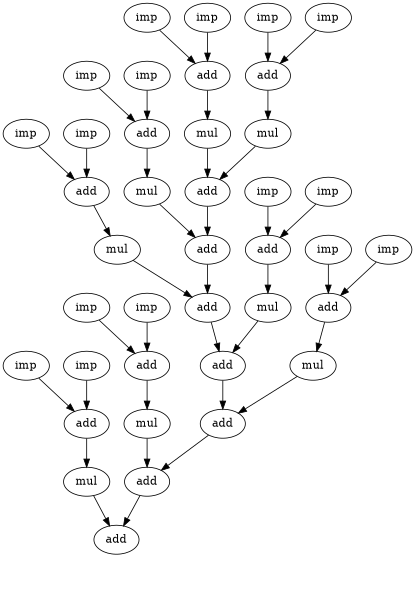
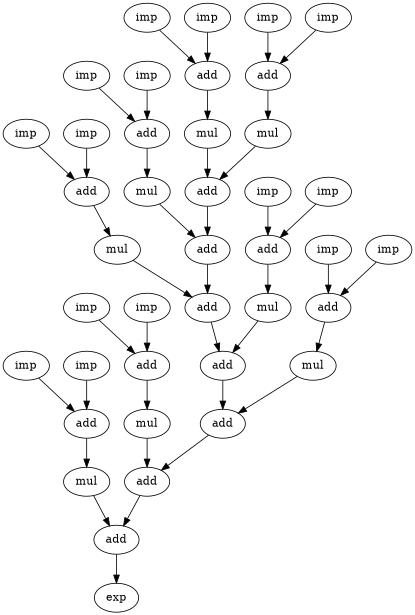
node "exp": added
